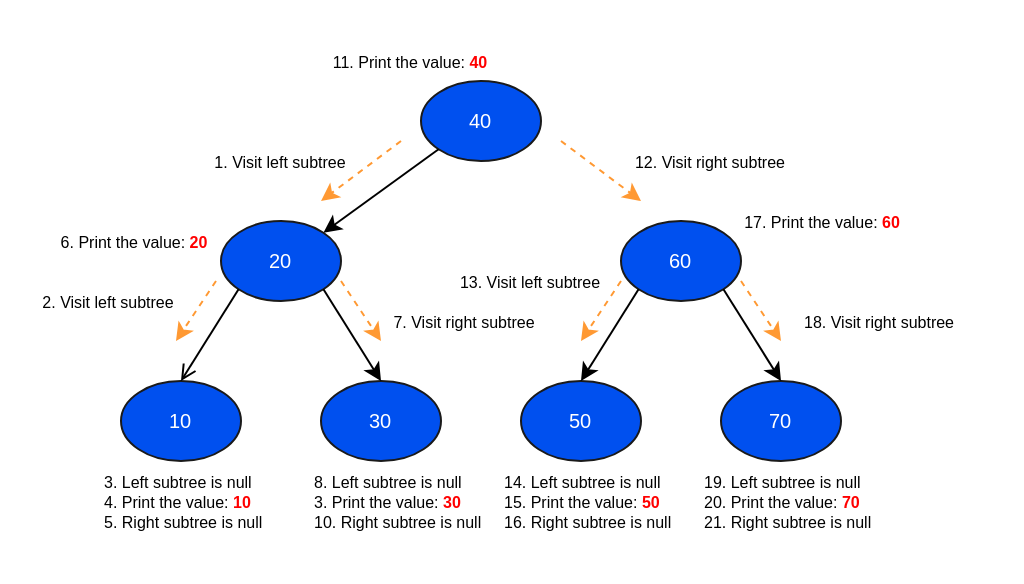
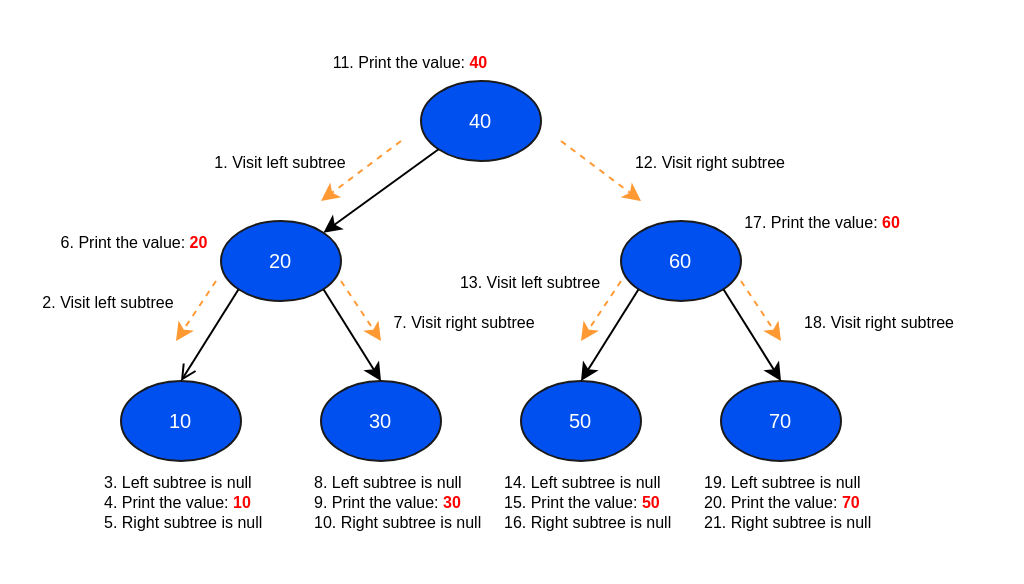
node "3. Print the value: 30": label "3. Print the value: 30" -> "9. Print the value: 30"
